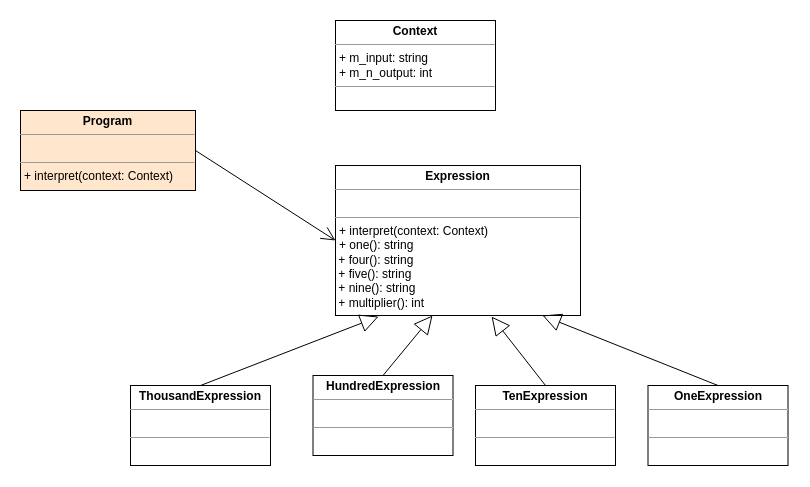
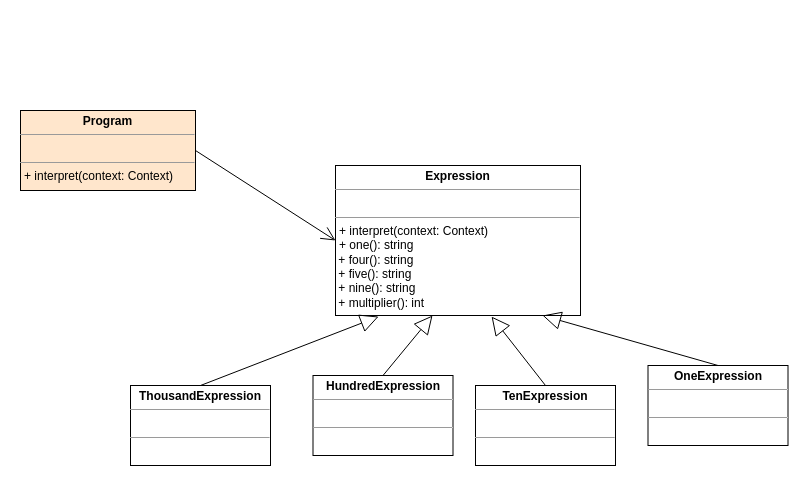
node "Context + m_input: string + m_n_output: int": removed
node "OneExpression": moved (718, 426) -> (718, 406)
